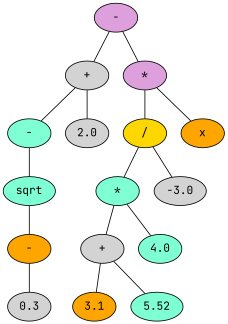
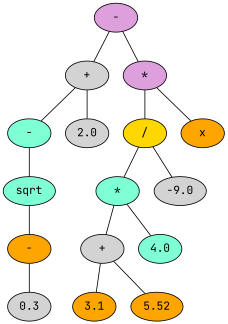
node "-3.0": label "-3.0" -> "-9.0"
node "5.52": fillcolor aquamarine -> orange
